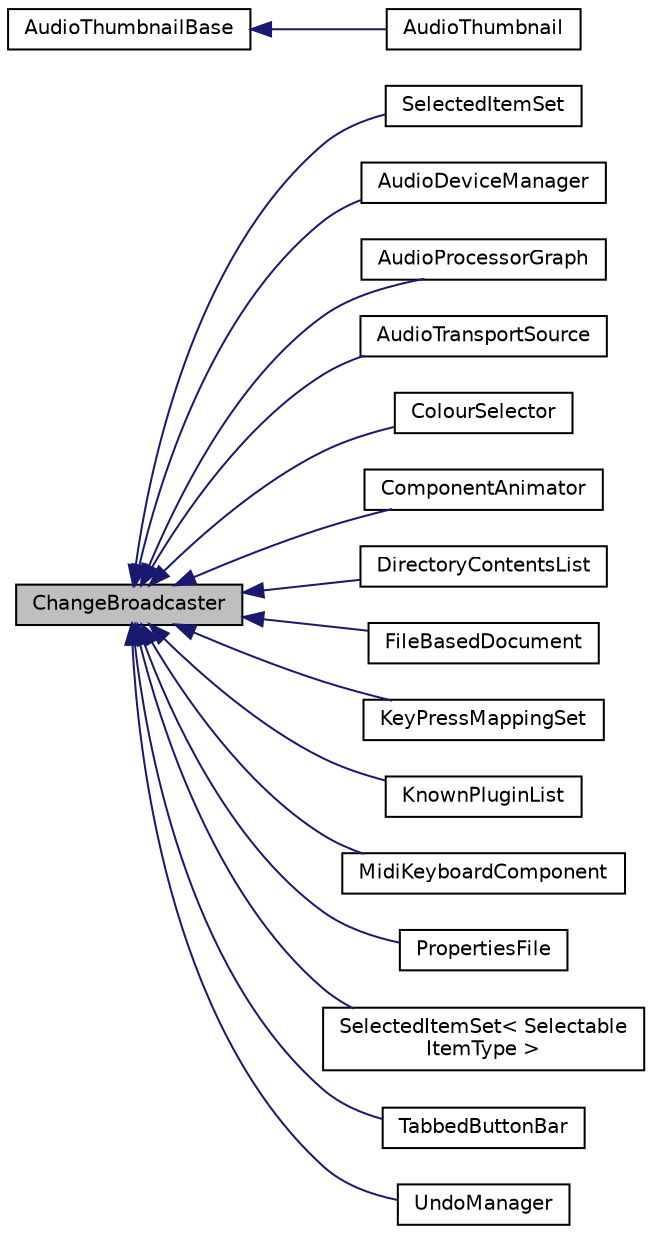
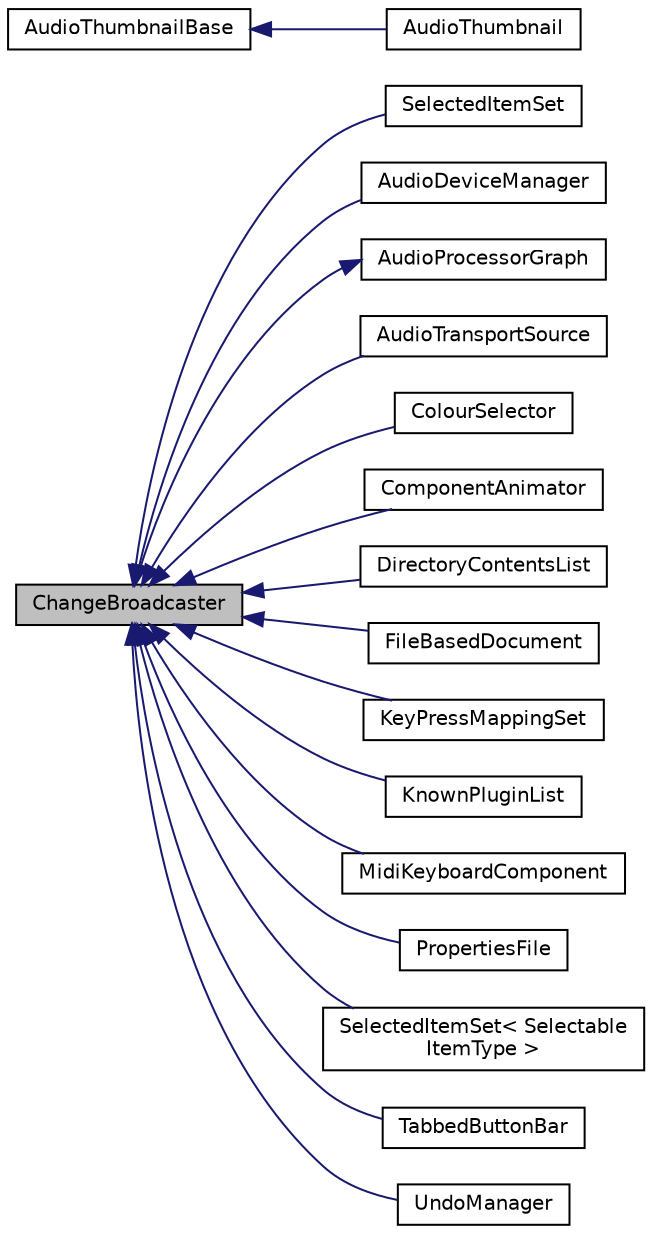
edge "AudioProcessorGraph" -> "ChangeBroadcaster": reversed
